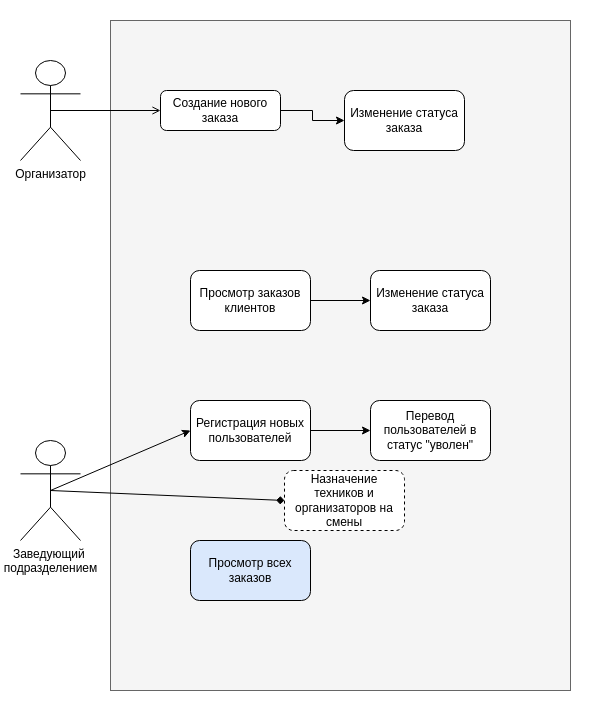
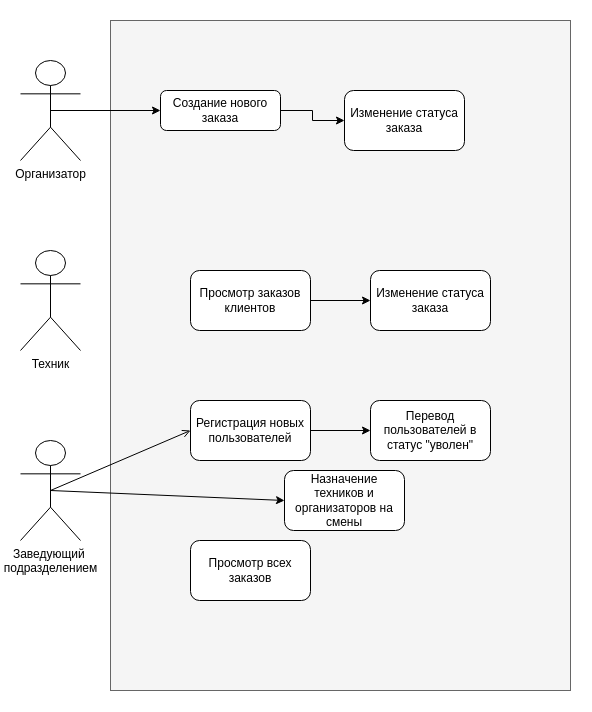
edge "Организатор" -> "Создание нового заказа": arrowhead open -> classic
node "Техник": added
edge "Заведующий подразделением" -> "Регистрация новых пользователей": arrowhead classic -> open
edge "Заведующий подразделением" -> "Назначение техников и организаторов на смены": arrowhead diamond -> classic
node "Назначение техников и организаторов на смены": style dashed -> solid
node "Просмотр всех заказов": fillcolor #dae8fc -> #ffffff
